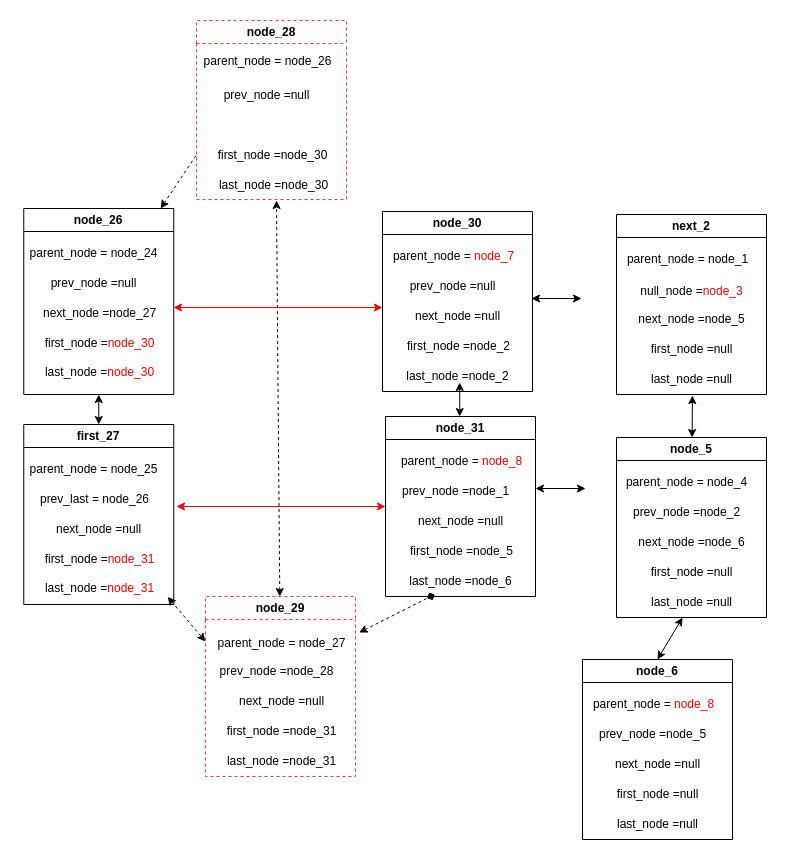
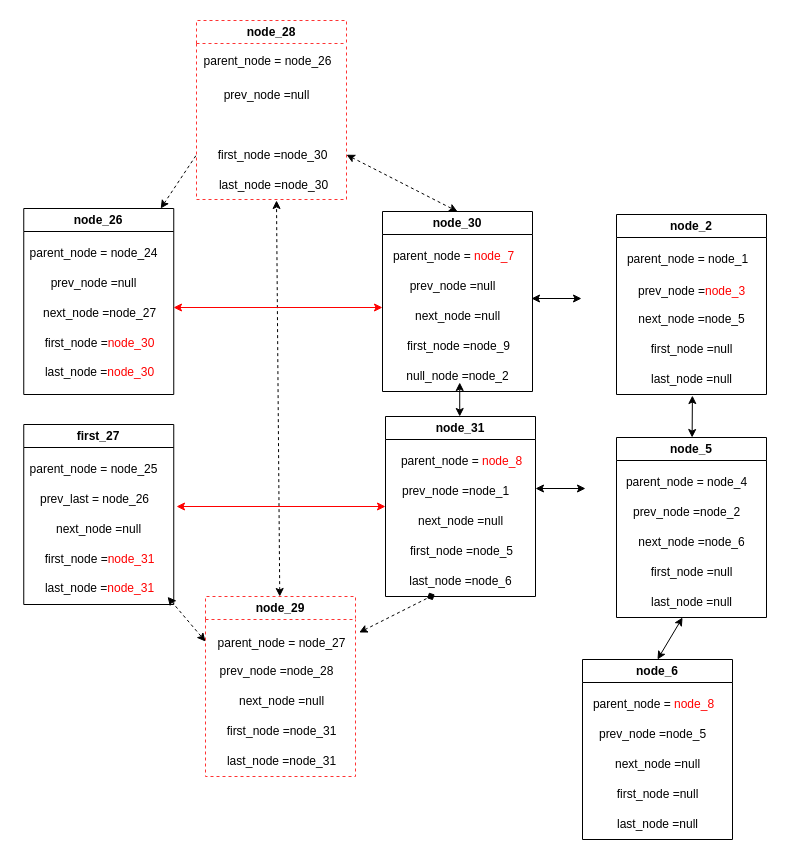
edge "node_28" -- "node_30": added
node "next_2": label "next_2" -> "node_2"
node "null_node =node_3": label "null_node =node_3" -> "prev_node =node_3"
node "first_node =node_2": label "first_node =node_2" -> "first_node =node_9"
node "last_node =node_2": label "last_node =node_2" -> "null_node =node_2"
edge "node_26" -- "first_27": removed
